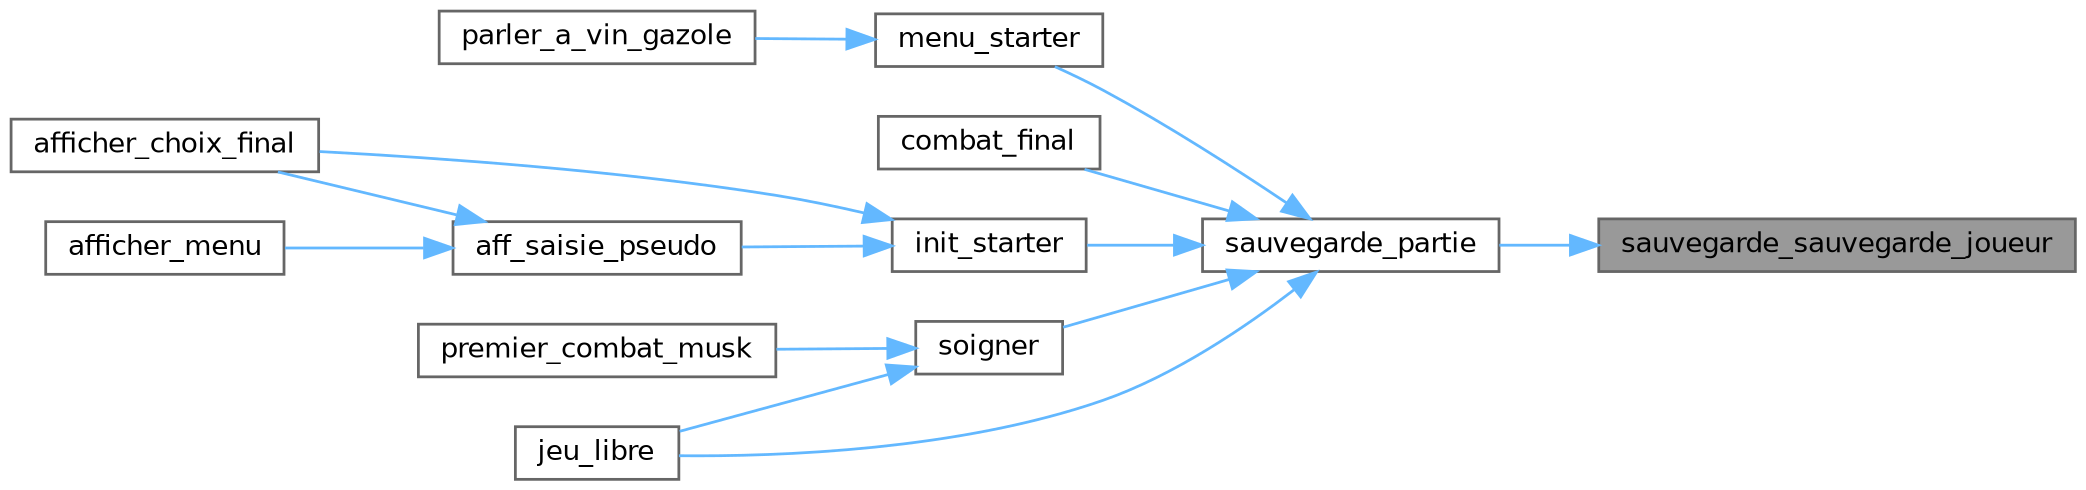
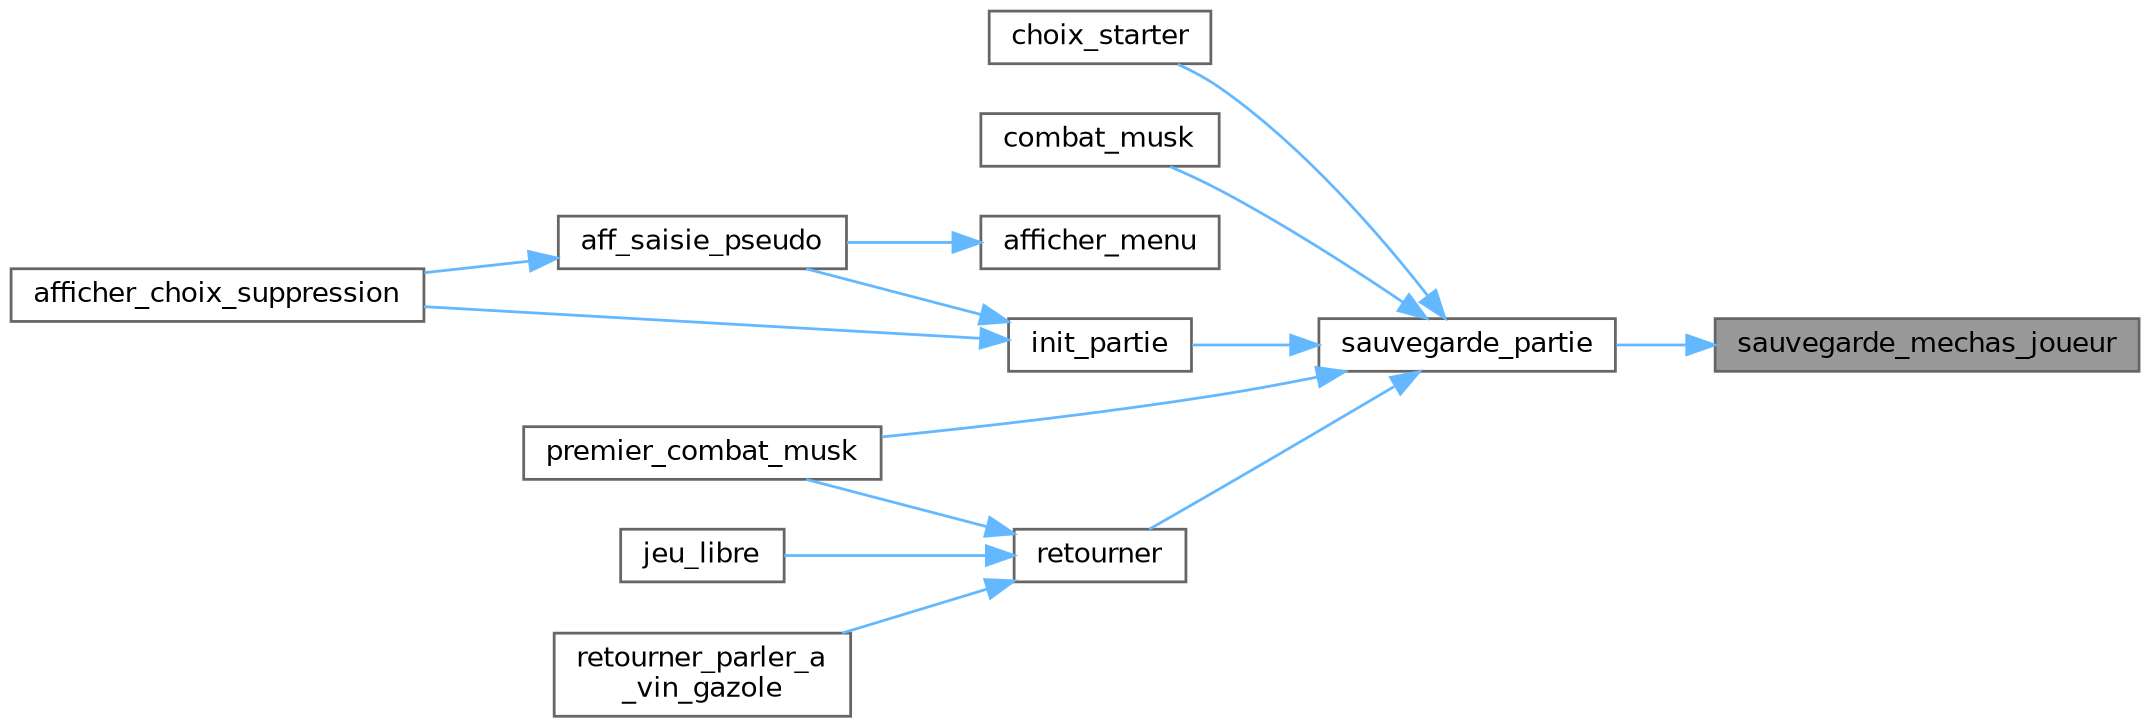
node "parler_a_vin_gazole": removed
node "menu_starter": label "menu_starter" -> "choix_starter"
node "combat_final": label "combat_final" -> "combat_musk"
node "afficher_choix_final": label "afficher_choix_final" -> "afficher_choix_suppression"
node "init_starter": label "init_starter" -> "init_partie"
node "sauvegarde_sauvegarde_joueur": label "sauvegarde_sauvegarde_joueur" -> "sauvegarde_mechas_joueur"
edge "afficher_menu" -> "aff_saisie_pseudo": reversed
node "soigner": label "soigner" -> "retourner"
edge "jeu_libre" -> "sauvegarde_partie": now "premier_combat_musk" -> "sauvegarde_partie"
node "retourner_parler_a _vin_gazole": added
